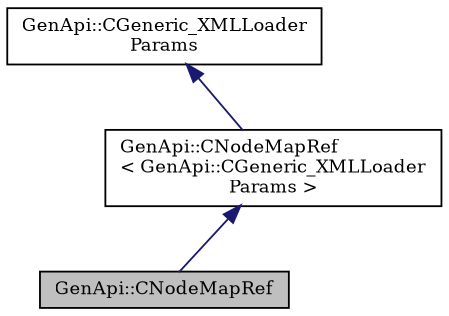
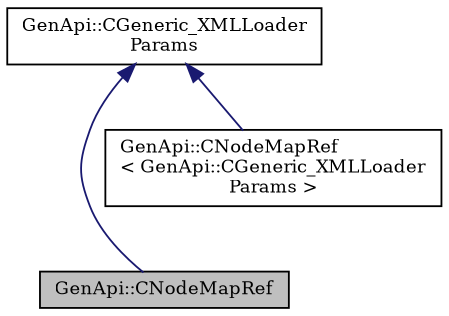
edge "GenApi::CNodeMapRef" -> "GenApi::CNodeMapRef < GenApi::CGeneric_XMLLoader Params >": now "GenApi::CNodeMapRef" -> "GenApi::CGeneric_XMLLoader Params"
